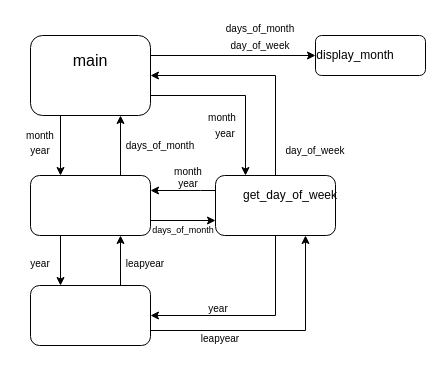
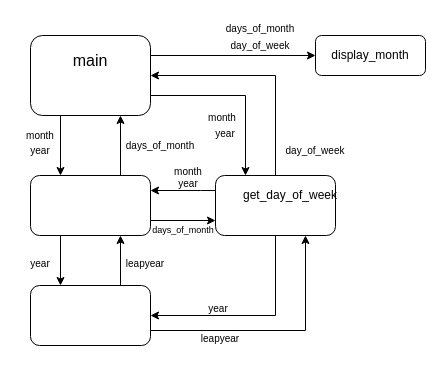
node "display_month": moved (356, 56) -> (371, 56)
